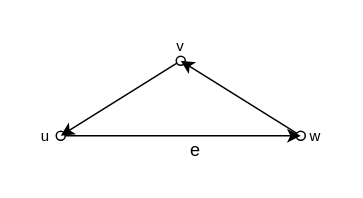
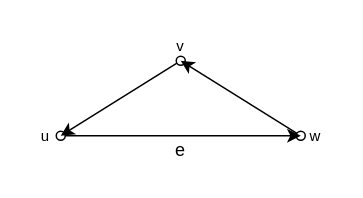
node "e": moved (196, 151) -> (181, 151)
